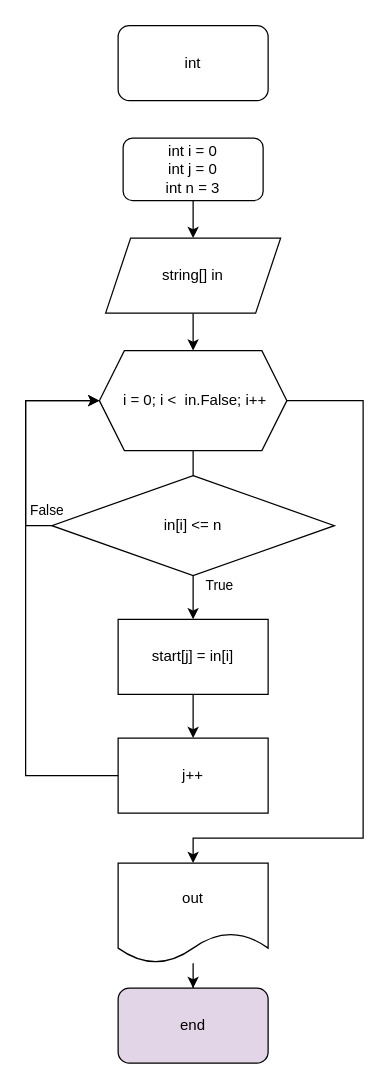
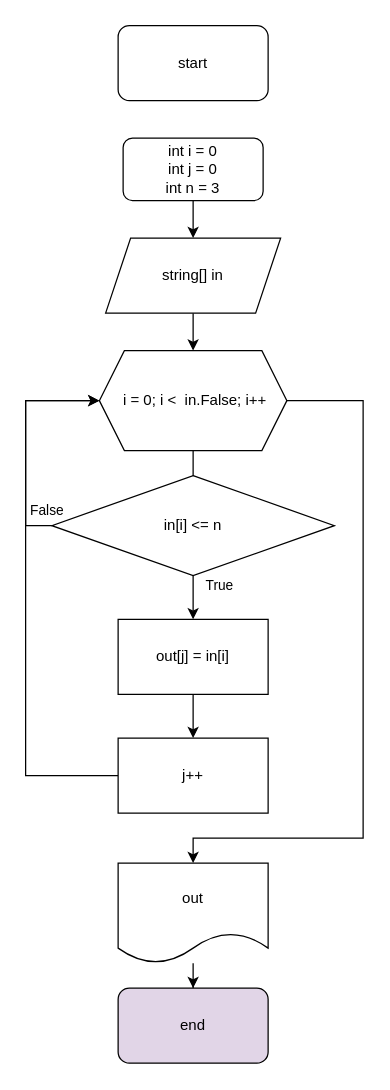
node "int": label "int" -> "start"
node "start[j] = in[i]": label "start[j] = in[i]" -> "out[j] = in[i]"
